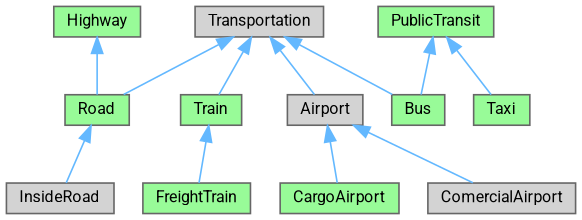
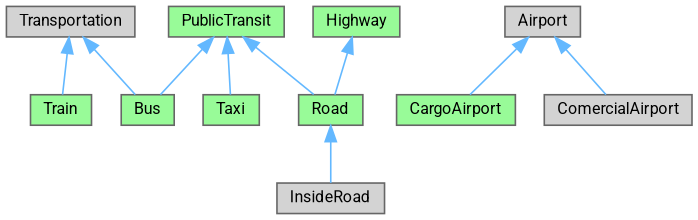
edge "Road" -> "Transportation": now "Road" -> "PublicTransit"
edge "Airport" -> "Transportation": removed
node "FreightTrain": removed
